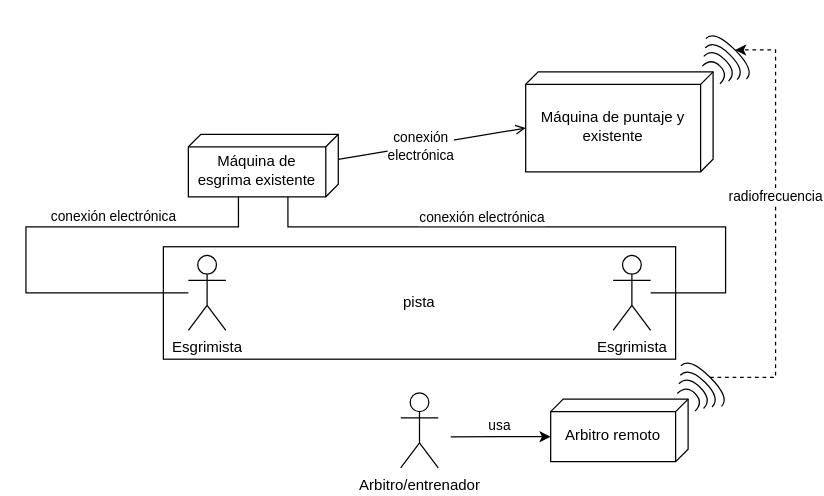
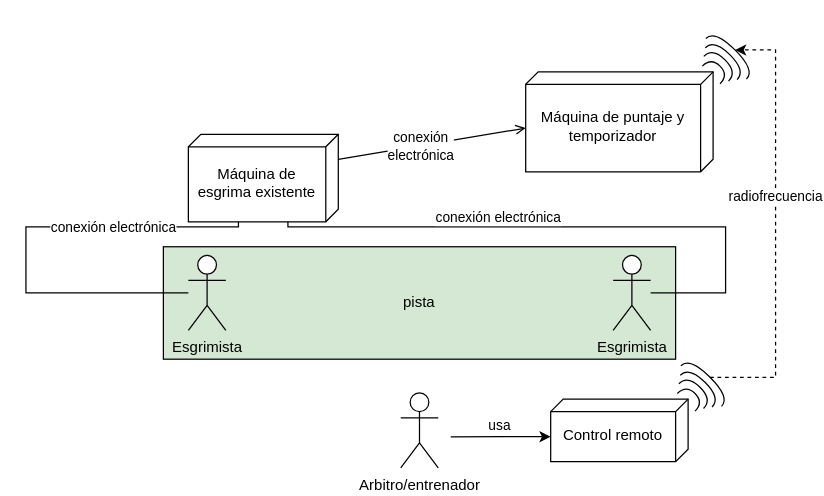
node "Máquina de puntaje y existente": label "Máquina de puntaje y existente" -> "Máquina de puntaje y temporizador"
node "Máquina de esgrima existente": size 150x63 -> 150x88
node "pista": fillcolor #ffffff -> #d5e8d4
node "Arbitro remoto": label "Arbitro remoto" -> "Control remoto"
